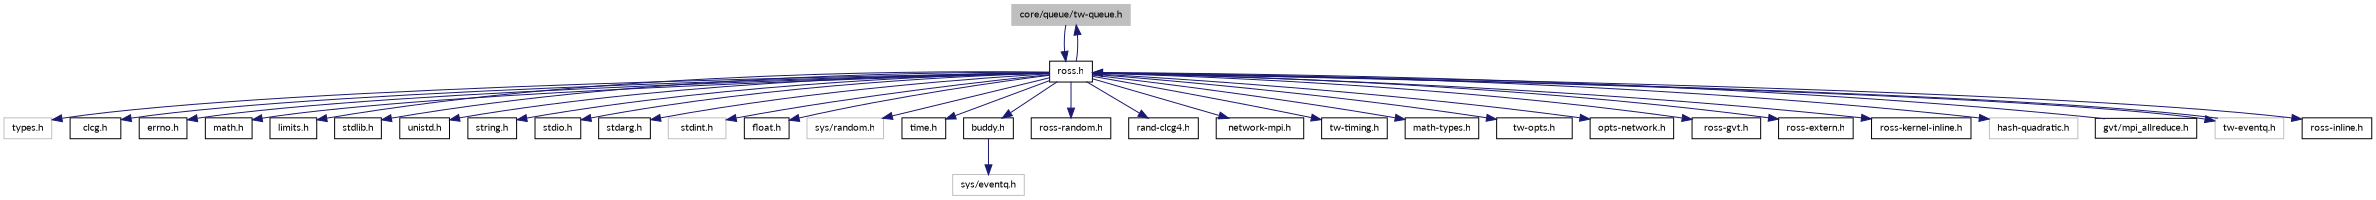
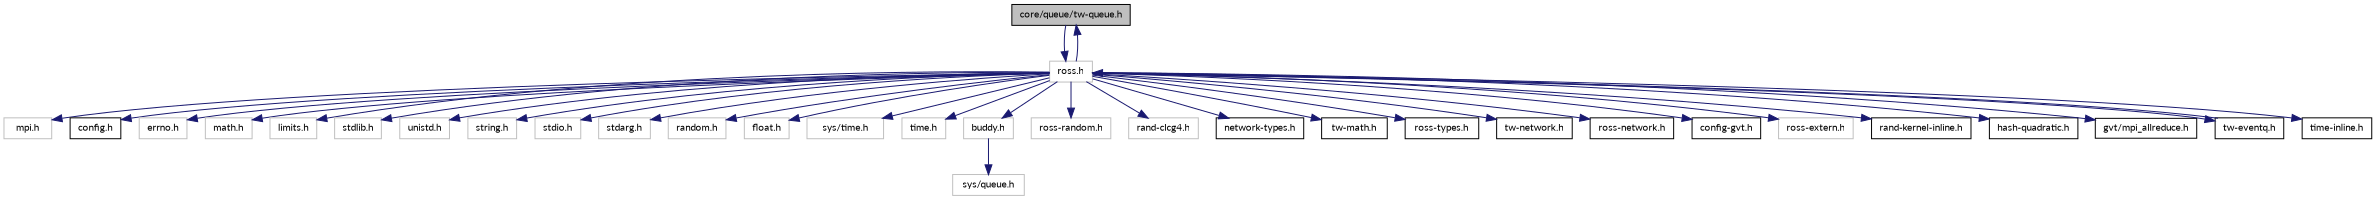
node "core/queue/tw-queue.h": color grey75 -> black
node "ross.h": color black -> grey75
edge "gvt/mpi_allreduce.h" -> "ross.h": reversed
node "types.h": label "types.h" -> "mpi.h"
node "clcg.h": label "clcg.h" -> "config.h"
node "errno.h": color black -> grey75
node "math.h": color black -> grey75
node "limits.h": color black -> grey75
node "stdlib.h": color black -> grey75
node "unistd.h": color black -> grey75
node "string.h": color black -> grey75
node "stdio.h": color black -> grey75
node "stdarg.h": color black -> grey75
node "stdint.h": label "stdint.h" -> "random.h"
node "float.h": color black -> grey75
node "sys/random.h": label "sys/random.h" -> "sys/time.h"
node "time.h": color black -> grey75
node "buddy.h": color black -> grey75
node "ross-random.h": color black -> grey75
node "rand-clcg4.h": color black -> grey75
node "network-mpi.h": label "network-mpi.h" -> "network-types.h"
node "tw-timing.h": label "tw-timing.h" -> "tw-math.h"
node "math-types.h": label "math-types.h" -> "ross-types.h"
node "tw-opts.h": label "tw-opts.h" -> "tw-network.h"
node "opts-network.h": label "opts-network.h" -> "ross-network.h"
node "ross-gvt.h": label "ross-gvt.h" -> "config-gvt.h"
node "ross-extern.h": color black -> grey75
node "ross-kernel-inline.h": label "ross-kernel-inline.h" -> "rand-kernel-inline.h"
node "hash-quadratic.h": color grey75 -> black
node "tw-eventq.h": color grey75 -> black
node "ross-inline.h": label "ross-inline.h" -> "time-inline.h"
node "sys/eventq.h": label "sys/eventq.h" -> "sys/queue.h"
